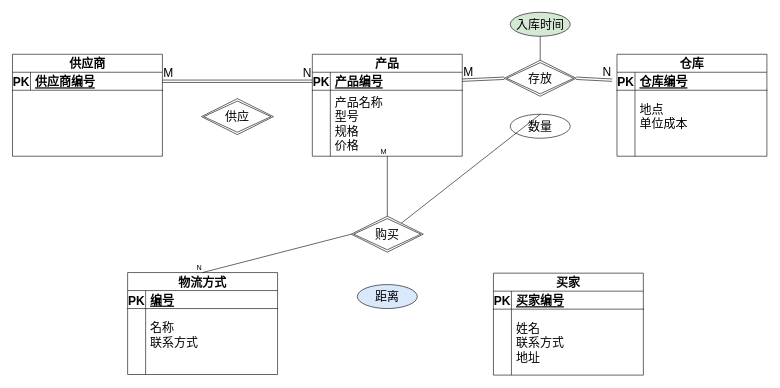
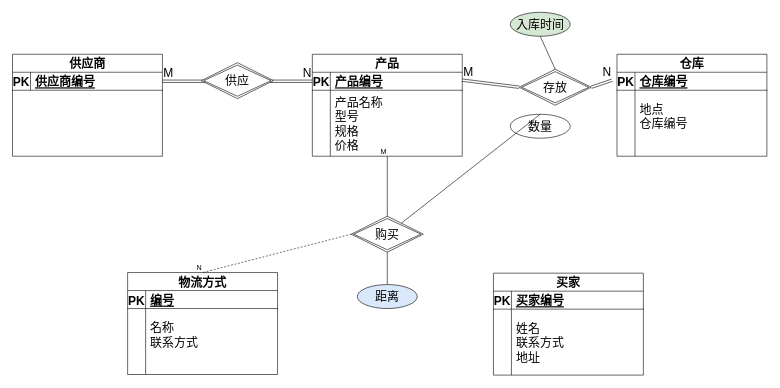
node "存放": moved (540, 78) -> (555, 87)
node "地点 单位成本": label "地点 单位成本" -> "地点 仓库编号"
node "供应": moved (237, 117) -> (237, 81)
edge "购买" -- "物流方式": style solid -> dashed
edge "购买" -- "距离": added
